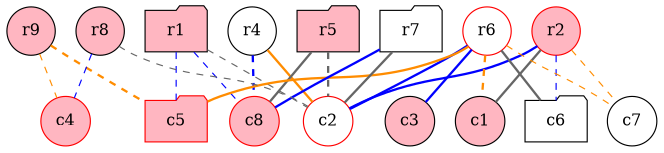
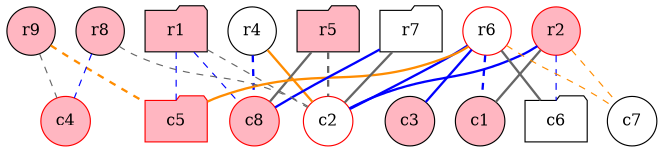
edge "r9" -- "c4": color darkorange -> gray40
edge "r6" -- "c1": color darkorange -> blue
